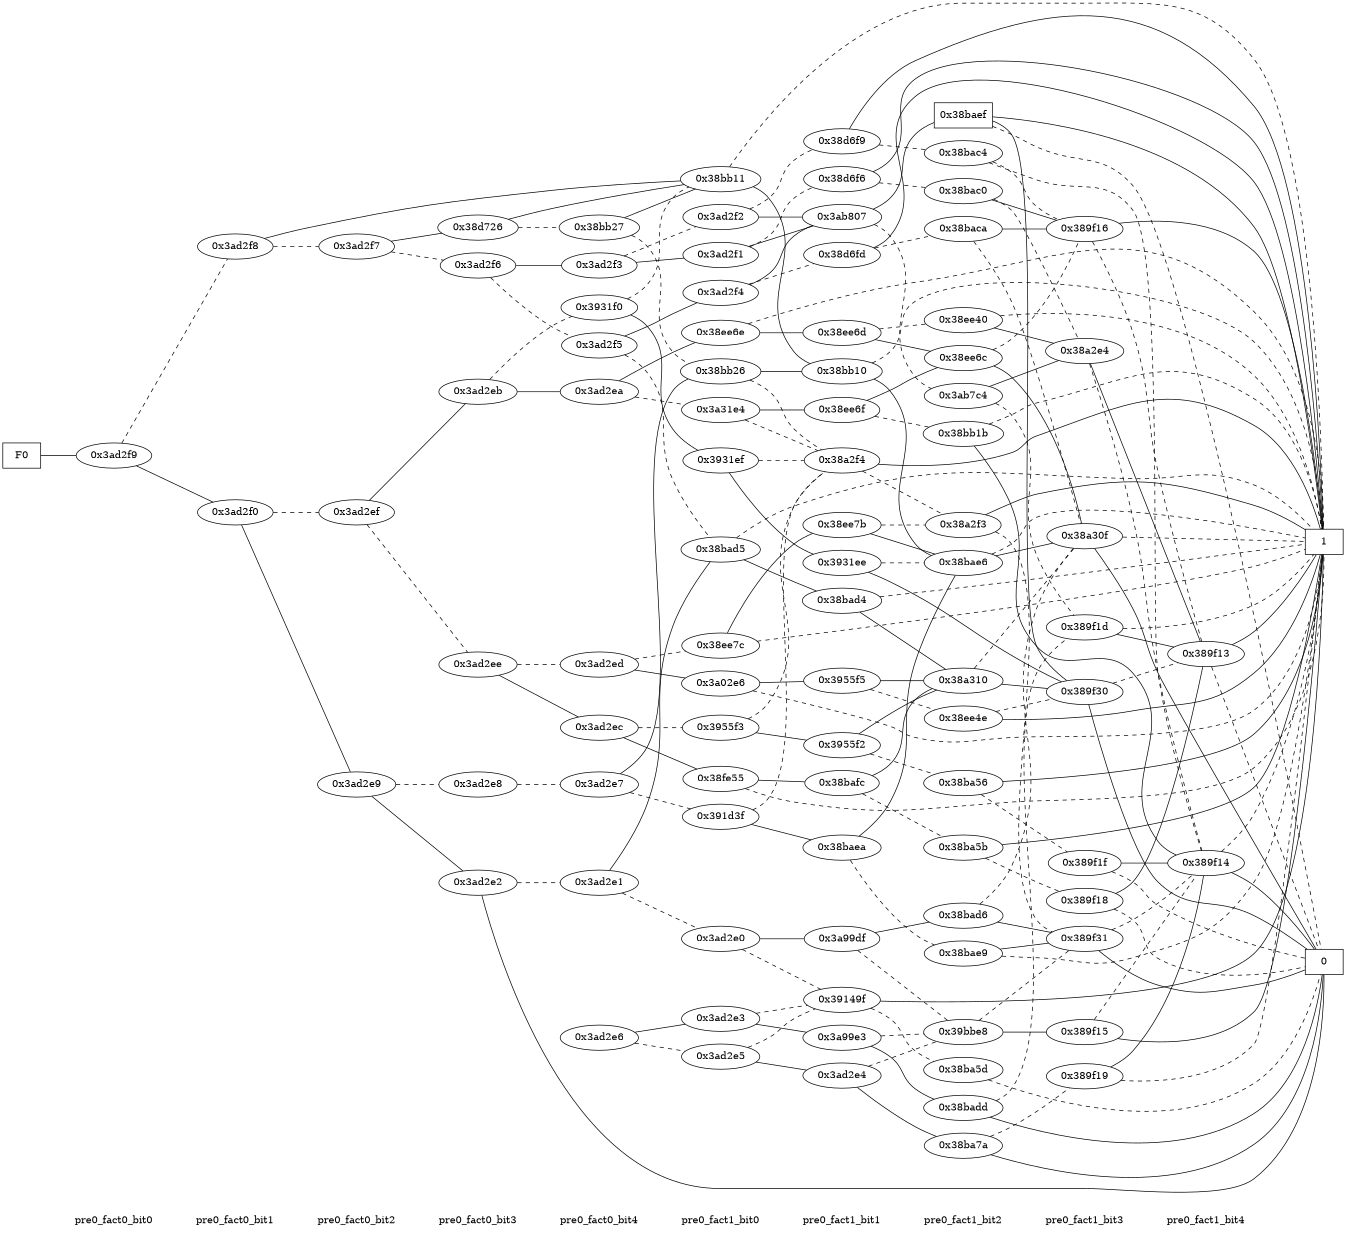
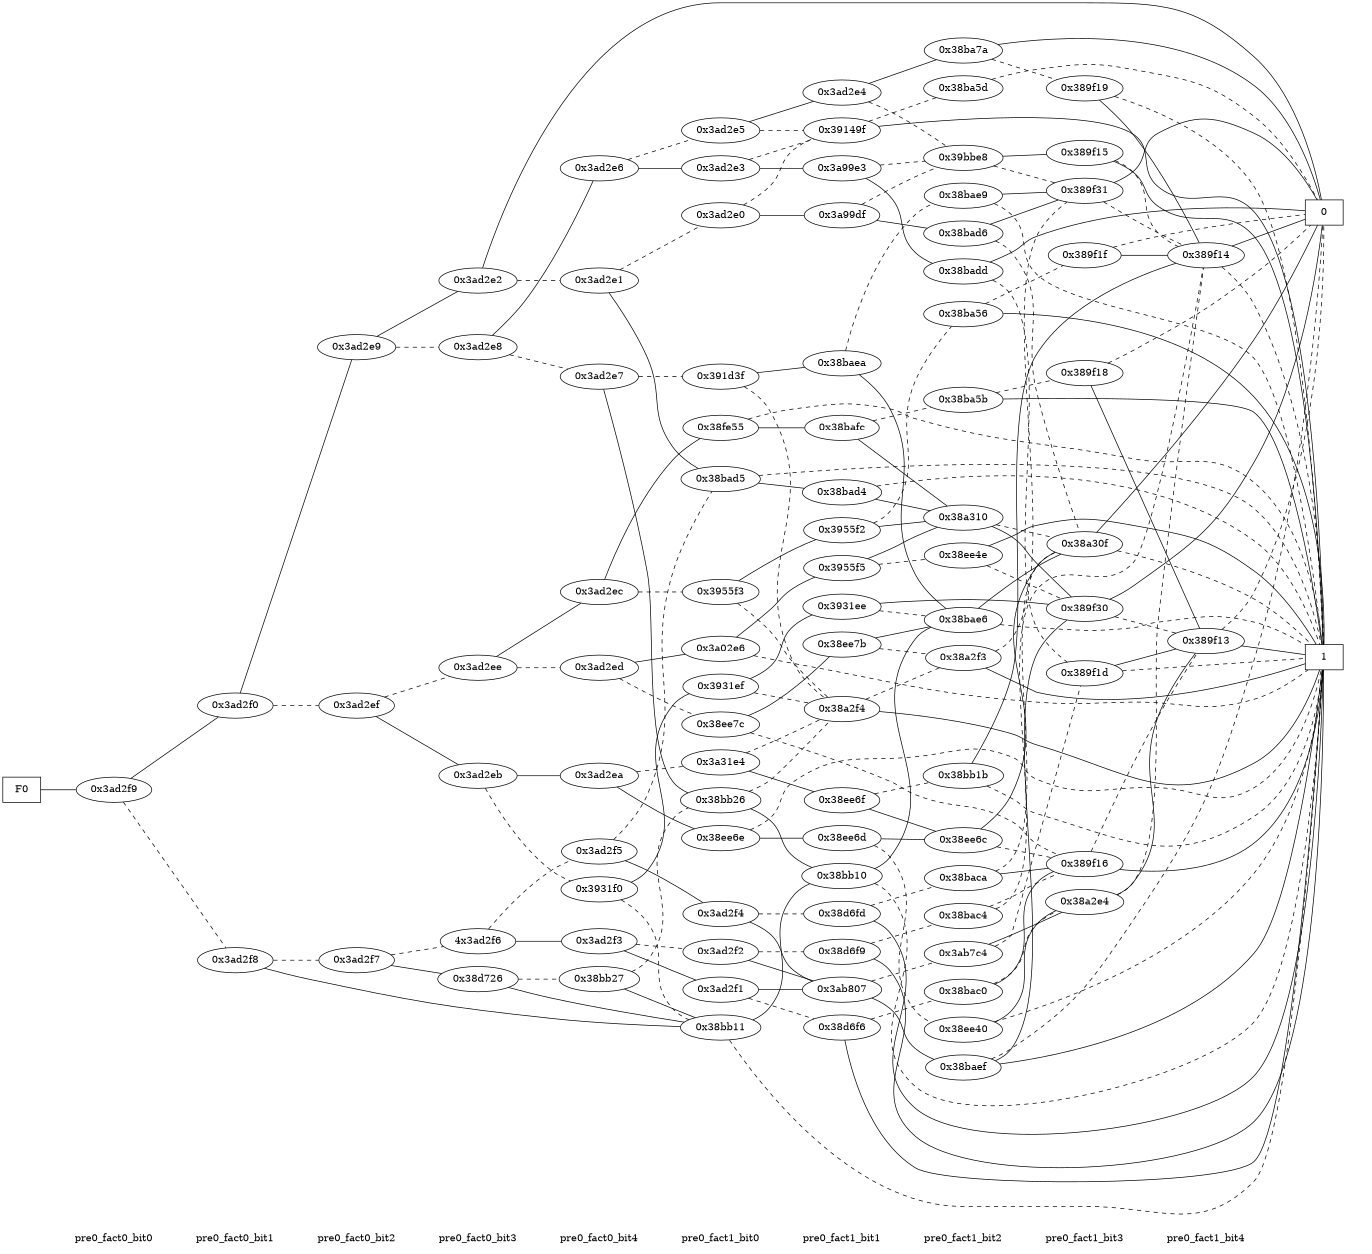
node "0x38baef": shape box -> ellipse
edge "0x3ad2e6" -- "0x3ad2e8": added
node "0x3ad2f6": label "0x3ad2f6" -> "4x3ad2f6"
edge "1" -- "0x38ee7c": now "0x389f16" -- "0x38ee7c"
